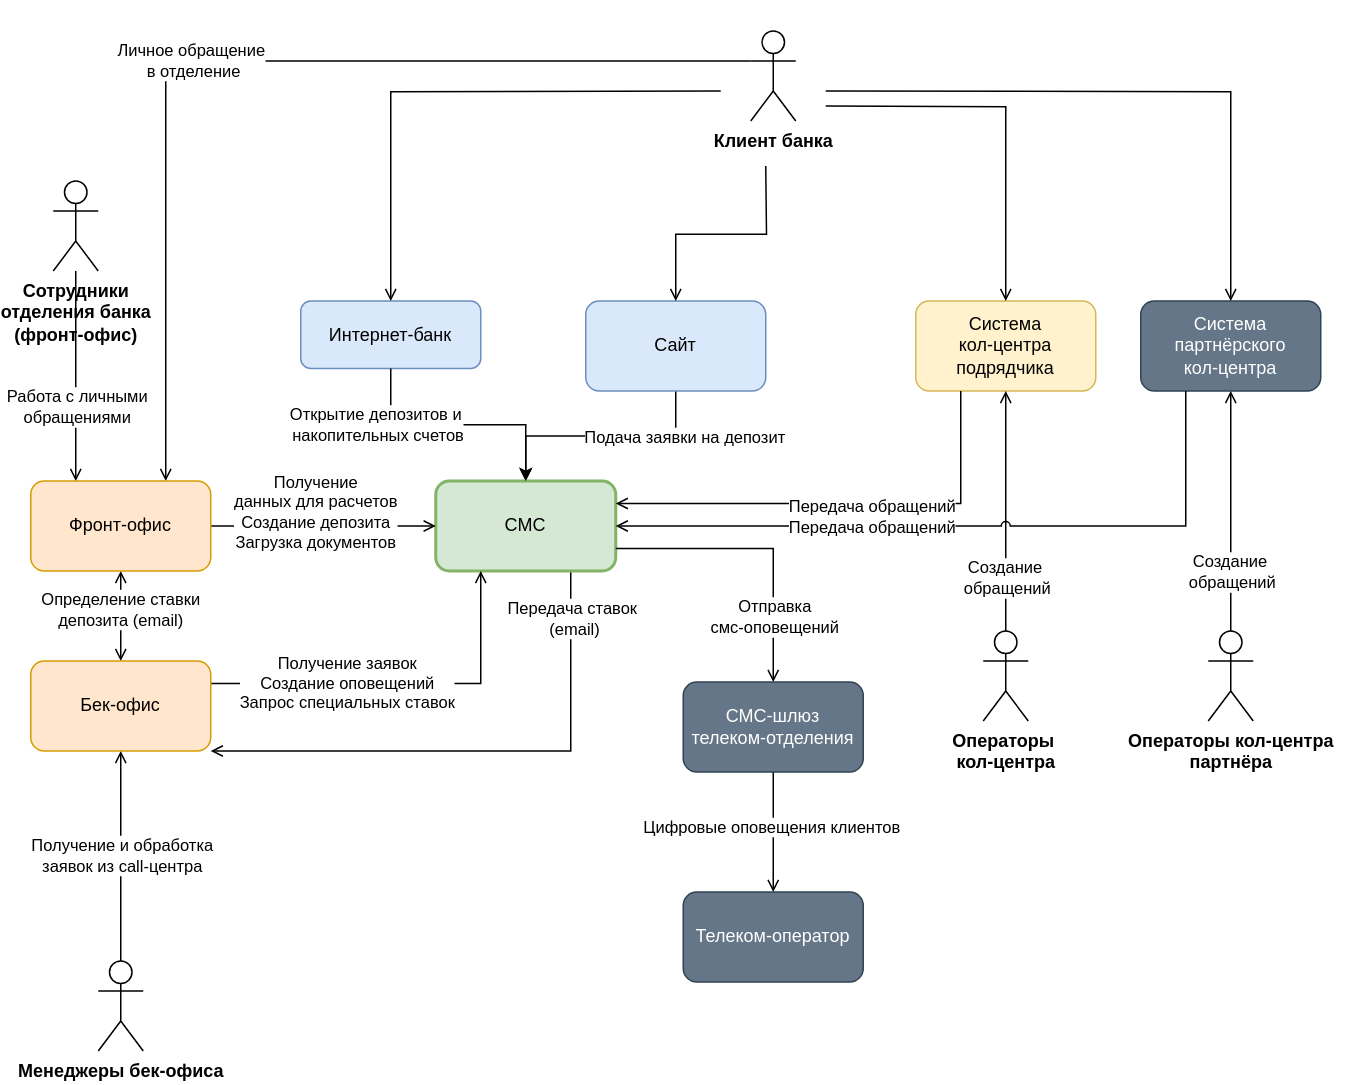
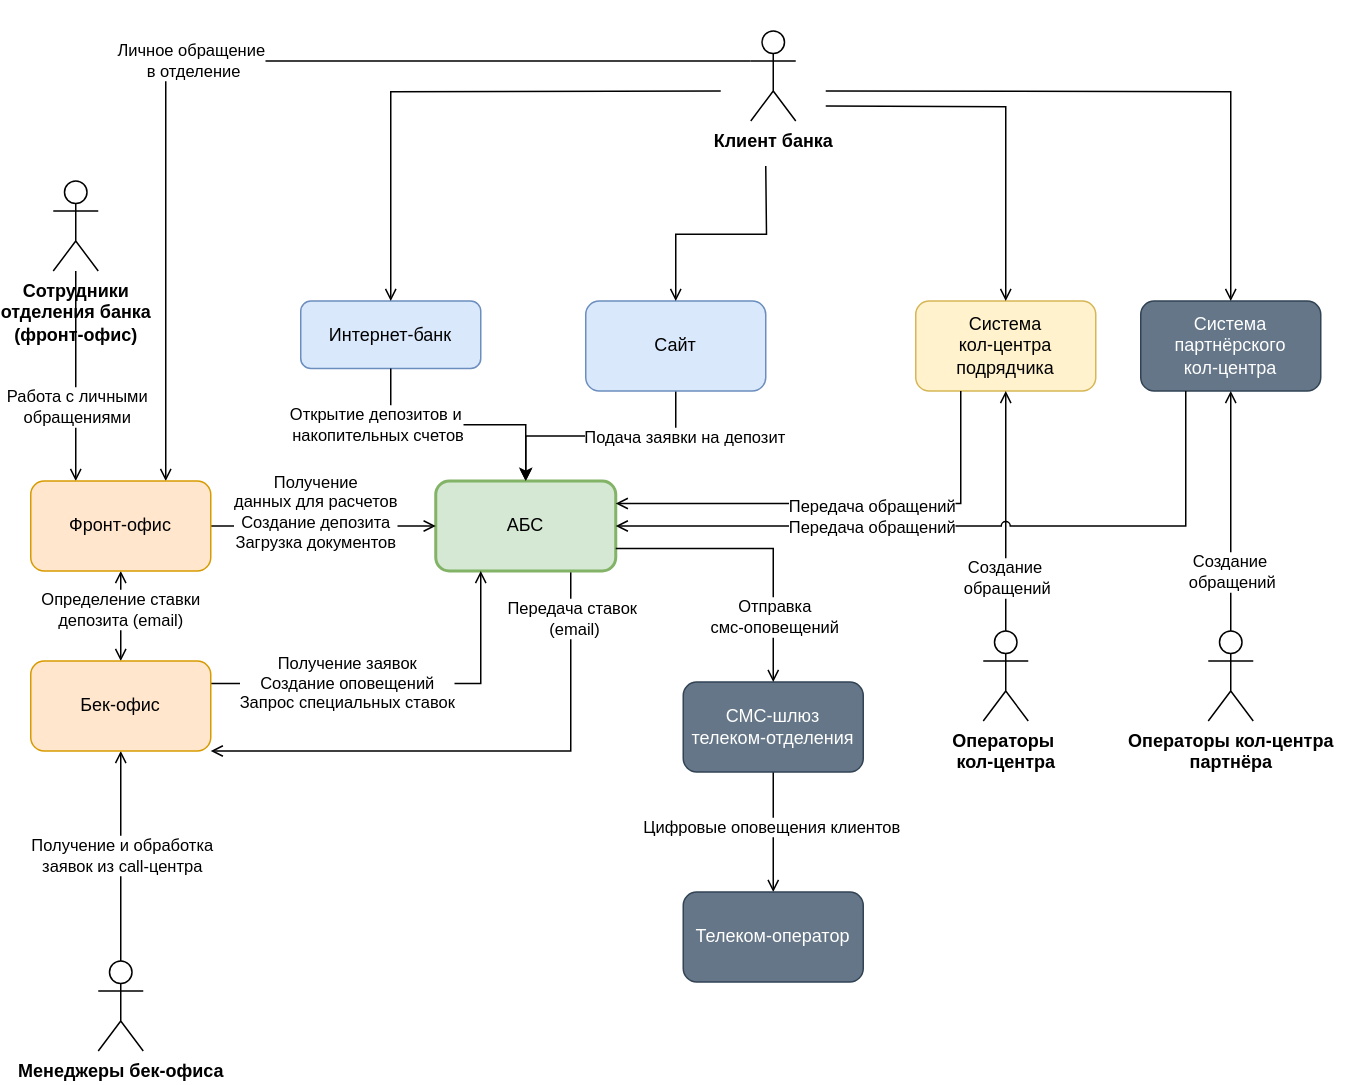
node "СМС": label "СМС" -> "АБС"
